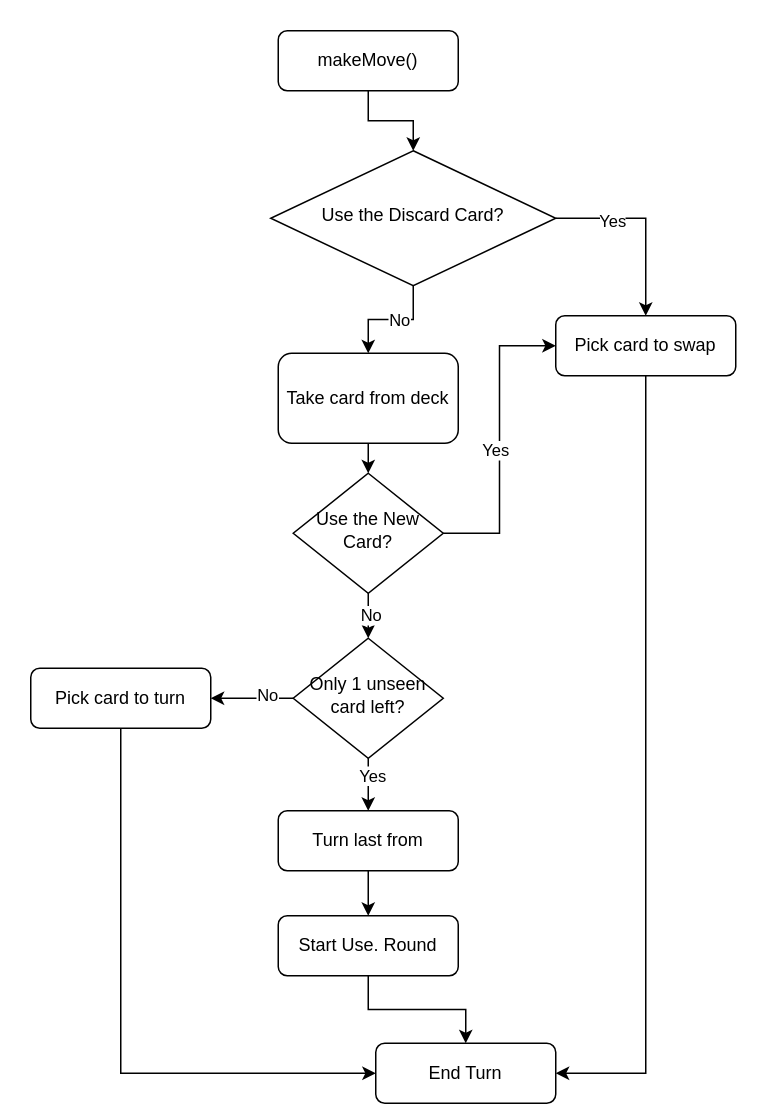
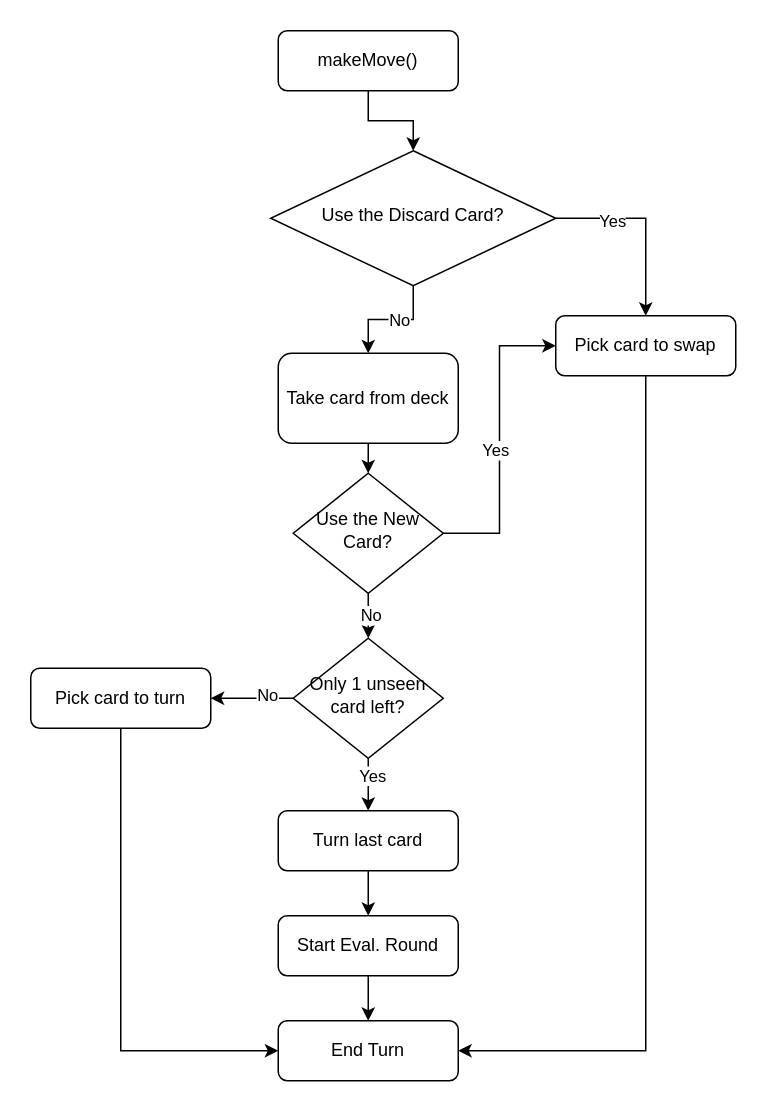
node "Turn last from": label "Turn last from" -> "Turn last card"
node "Start Use. Round": label "Start Use. Round" -> "Start Eval. Round"
node "End Turn": moved (466, 1073) -> (368, 1051)
